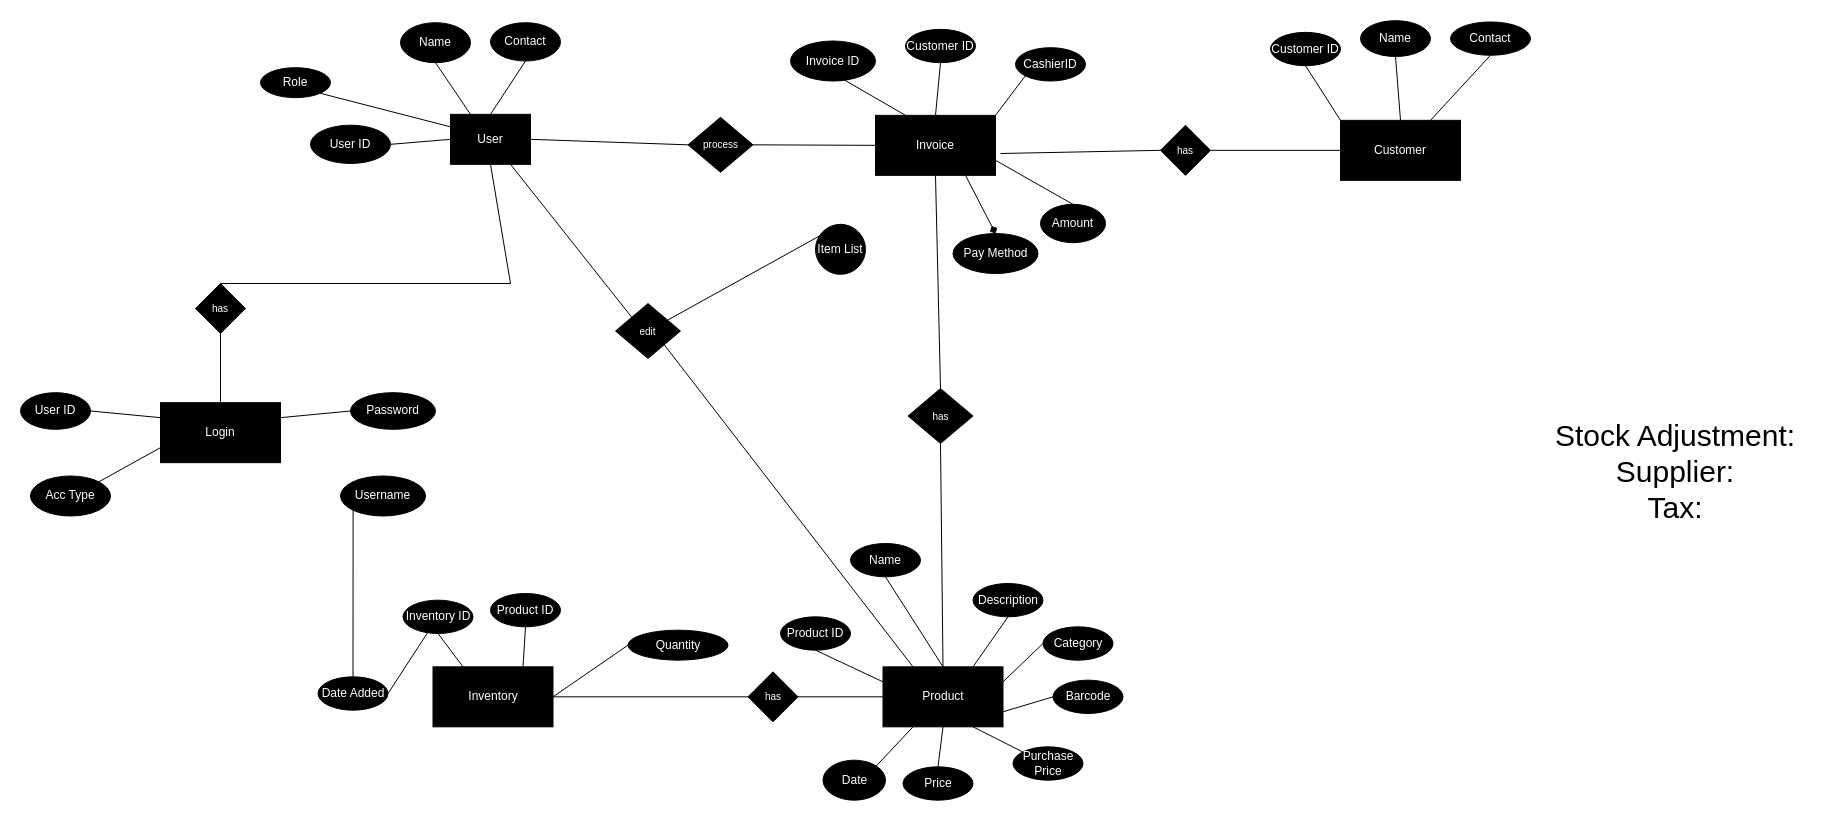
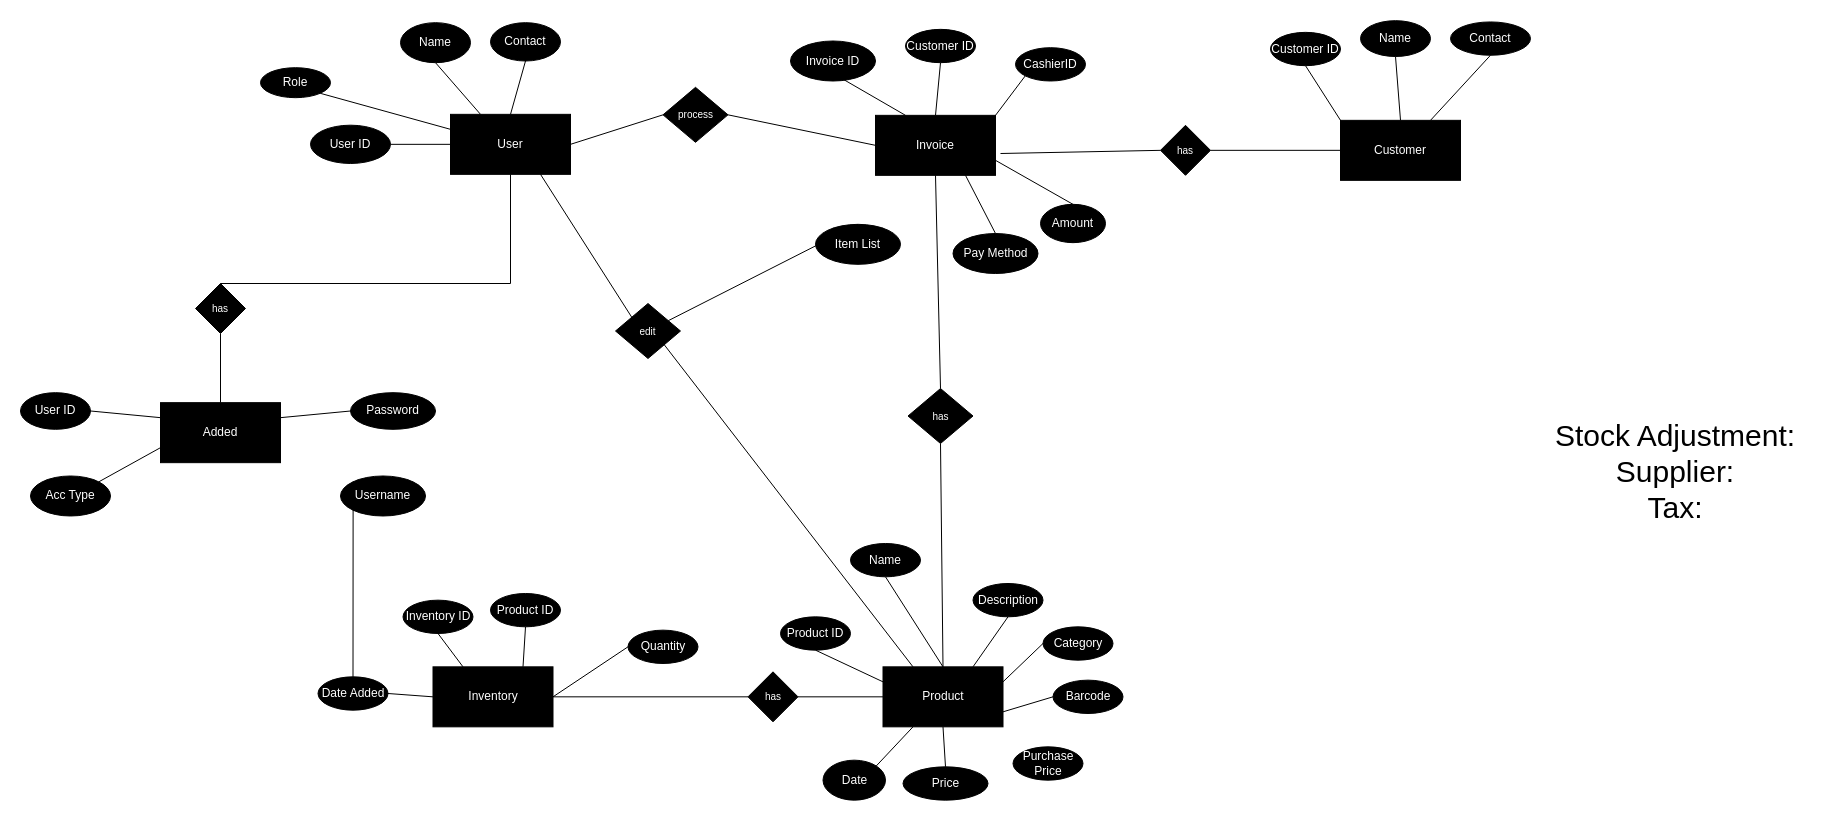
node "User": size 80x50 -> 120x60
node "process": moved (721, 145) -> (696, 115)
edge "Invoice" -> "Pay Method": arrowhead diamond -> none
node "Item List": size 50x50 -> 85x40
node "Login": label "Login" -> "Added"
node "Quantity": size 100x30 -> 70x33
edge "Inventory ID" -- "Date Added": now "Inventory" -- "Date Added"
edge "Product" -- "Purchase Price": removed
node "Price": size 70x33 -> 85x33
